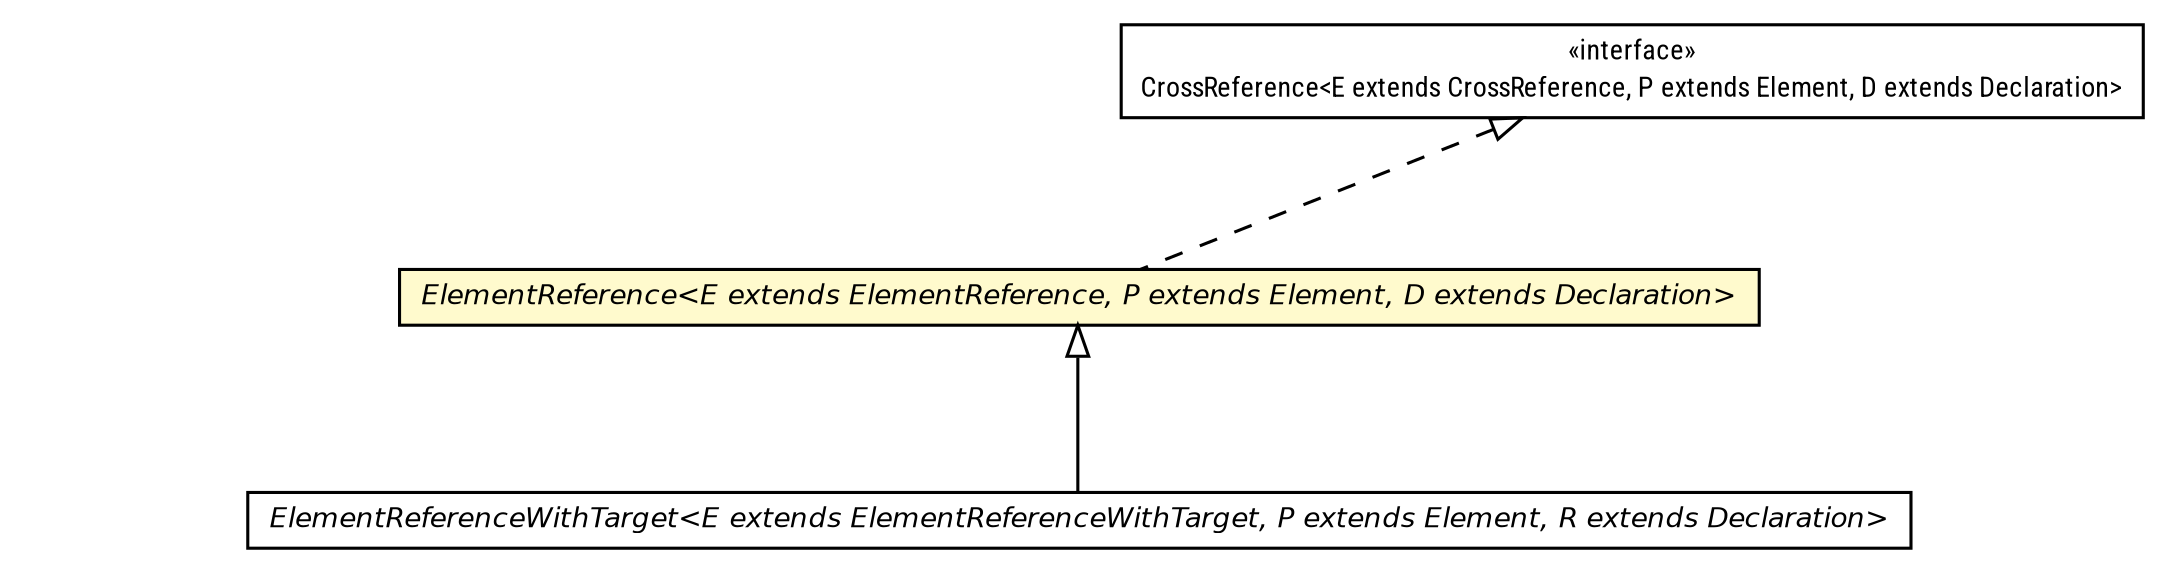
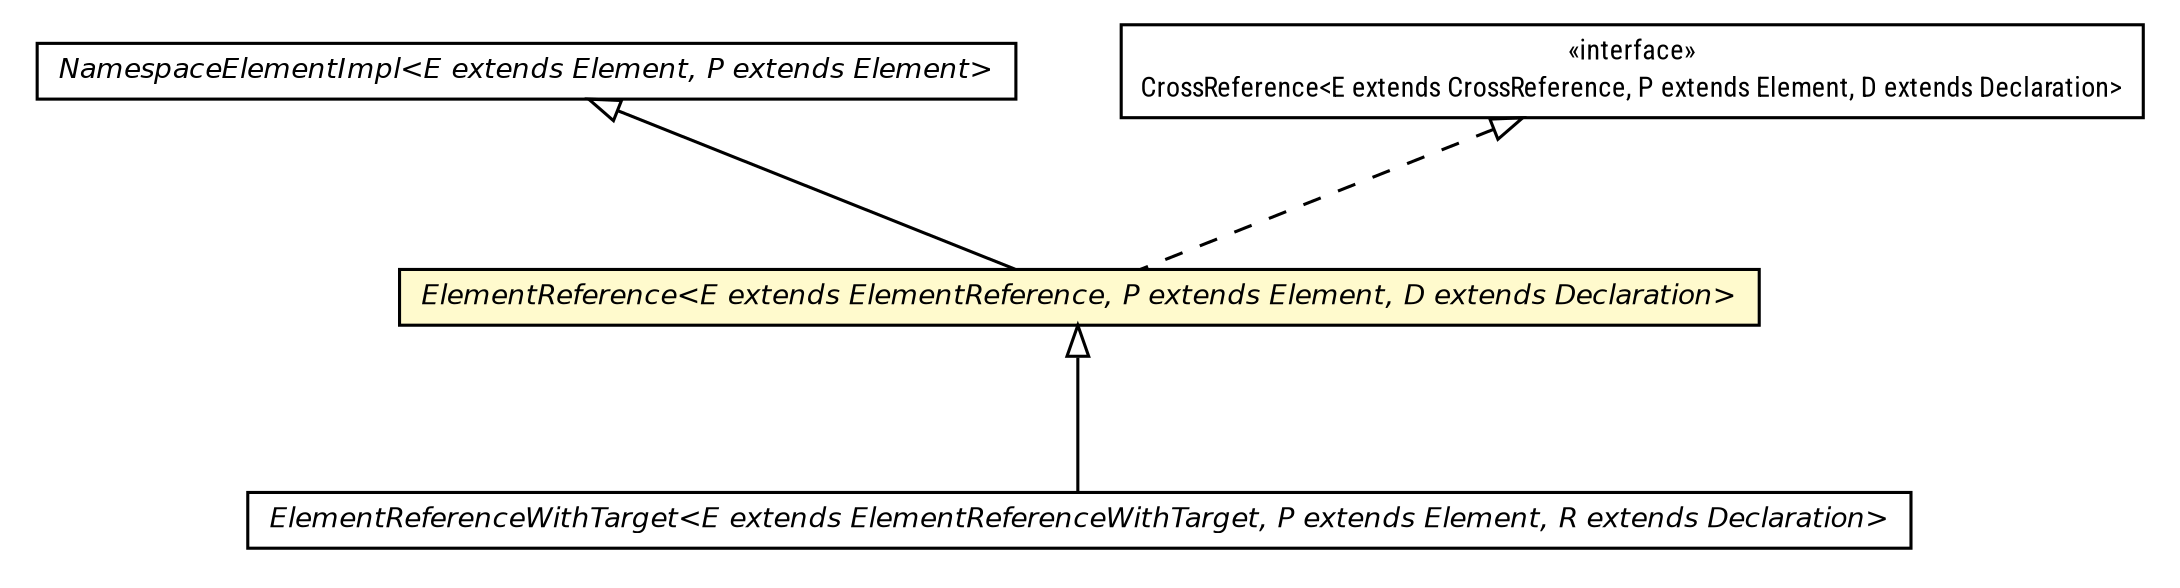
node "NamespaceElementImpl<E extends Element, P extends Element>": added
